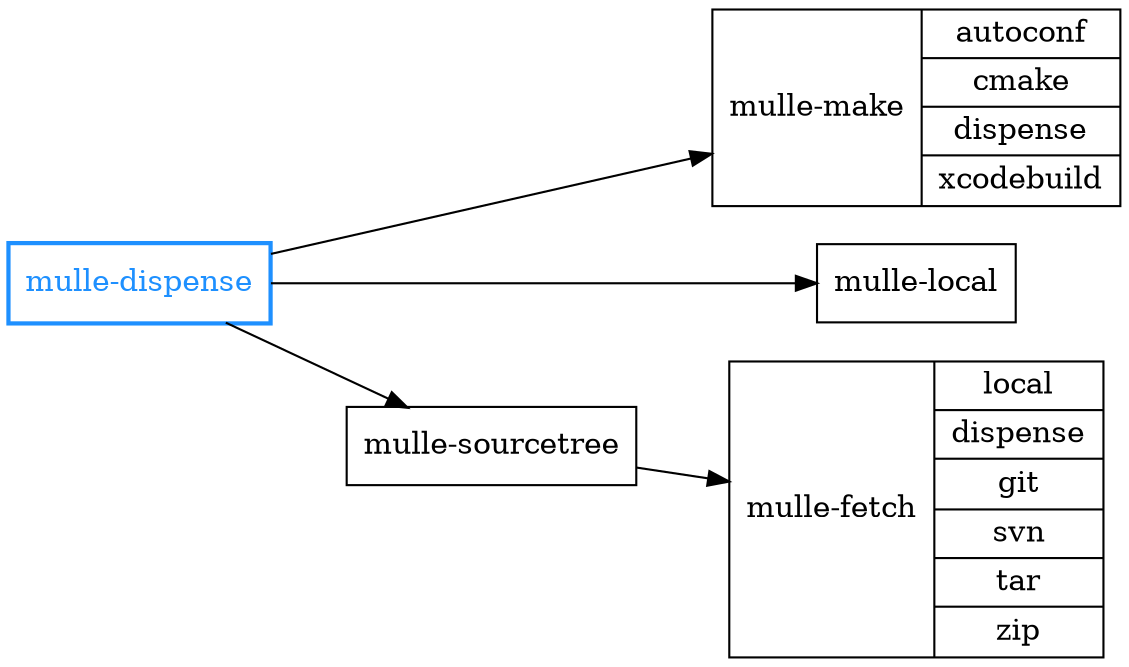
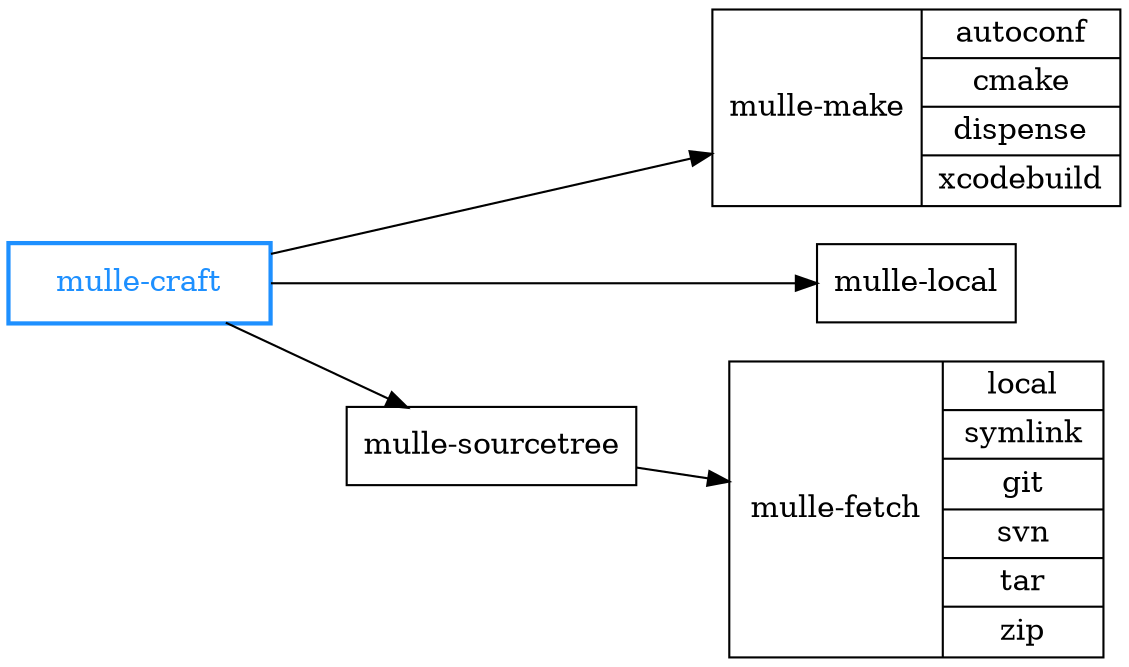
node "mulle-dispense": label "mulle-dispense" -> "mulle-craft"
node "mulle-fetch": text "dispense" -> "symlink"
